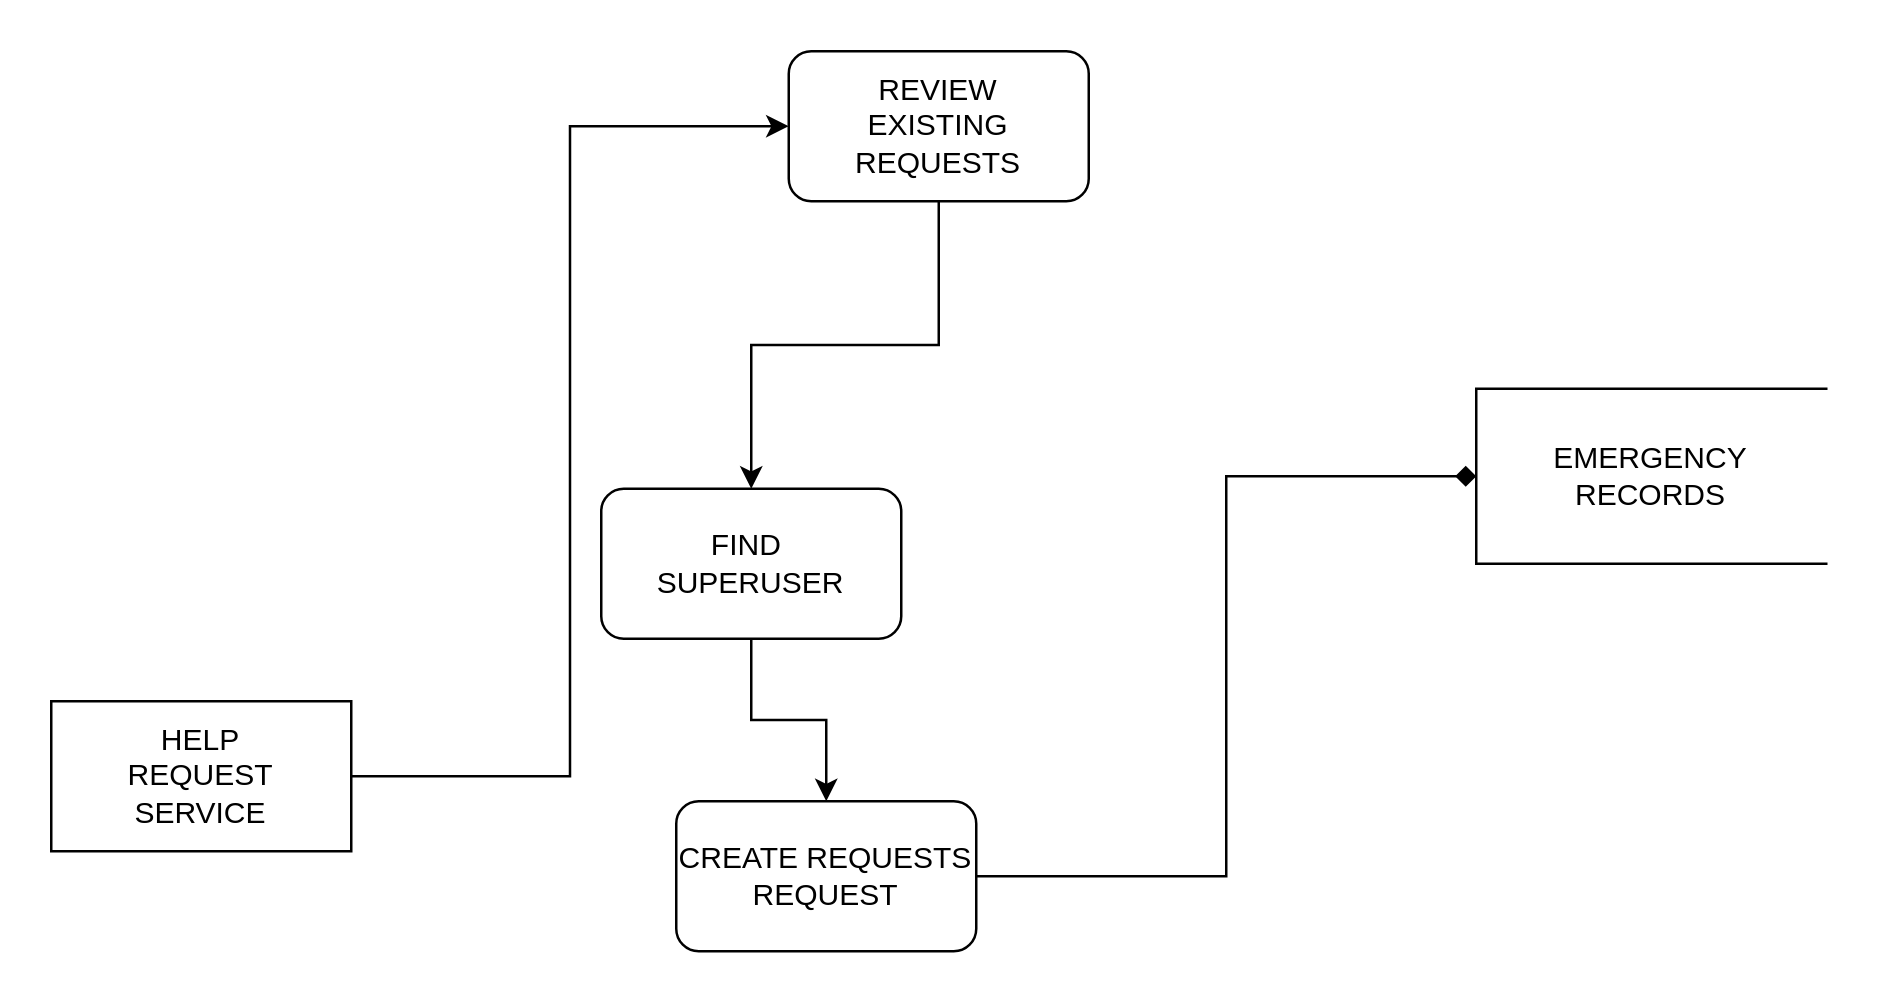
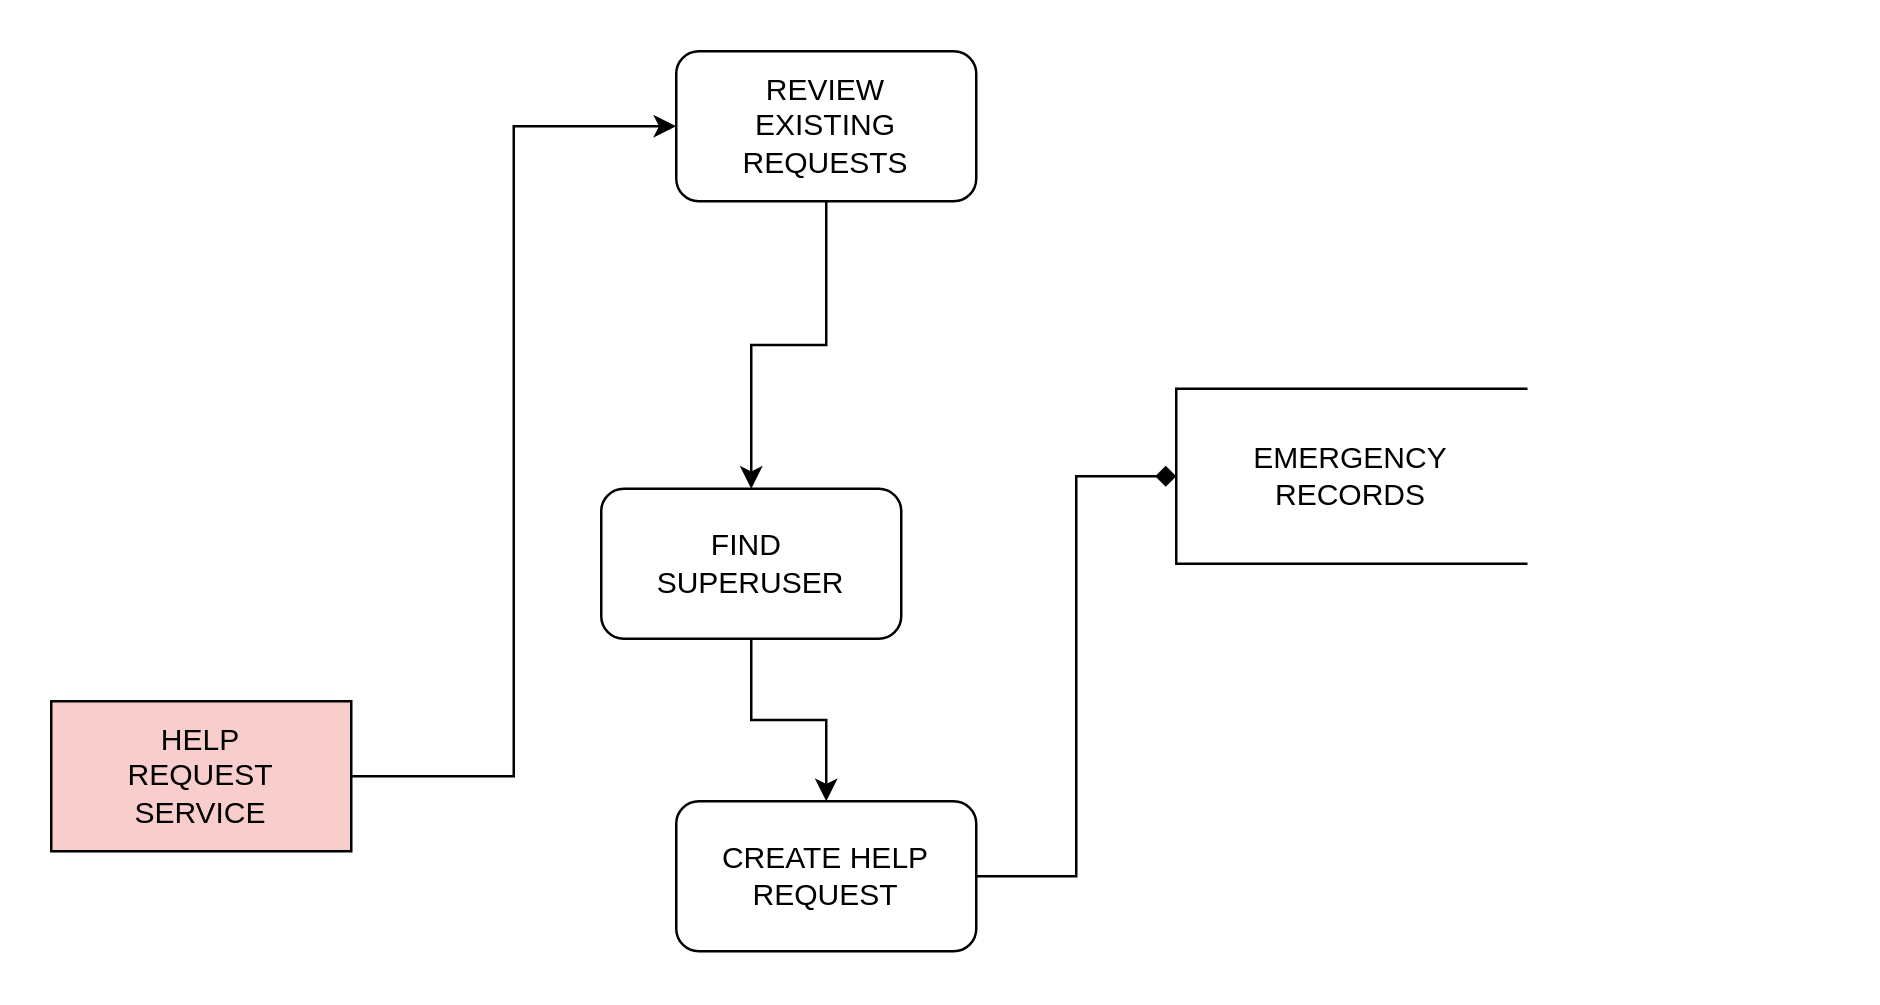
node "REVIEW EXISTING REQUESTS": moved (939, 126) -> (826, 126)
node "EMERGENCY RECORDS": moved (1651, 476) -> (1351, 476)
node "HELP REQUEST SERVICE": fillcolor #ffffff -> #f8cecc
node "CREATE REQUESTS REQUEST": label "CREATE REQUESTS REQUEST" -> "CREATE HELP REQUEST"
